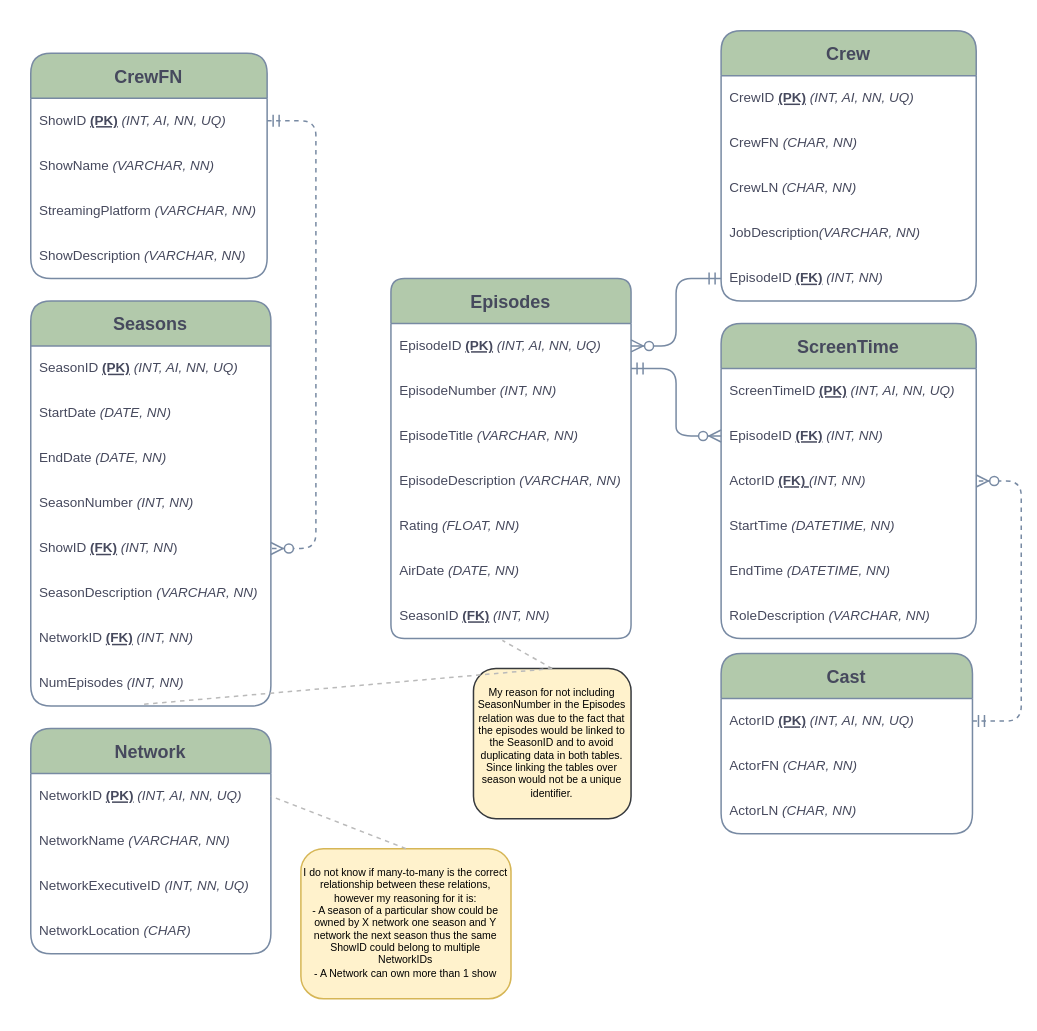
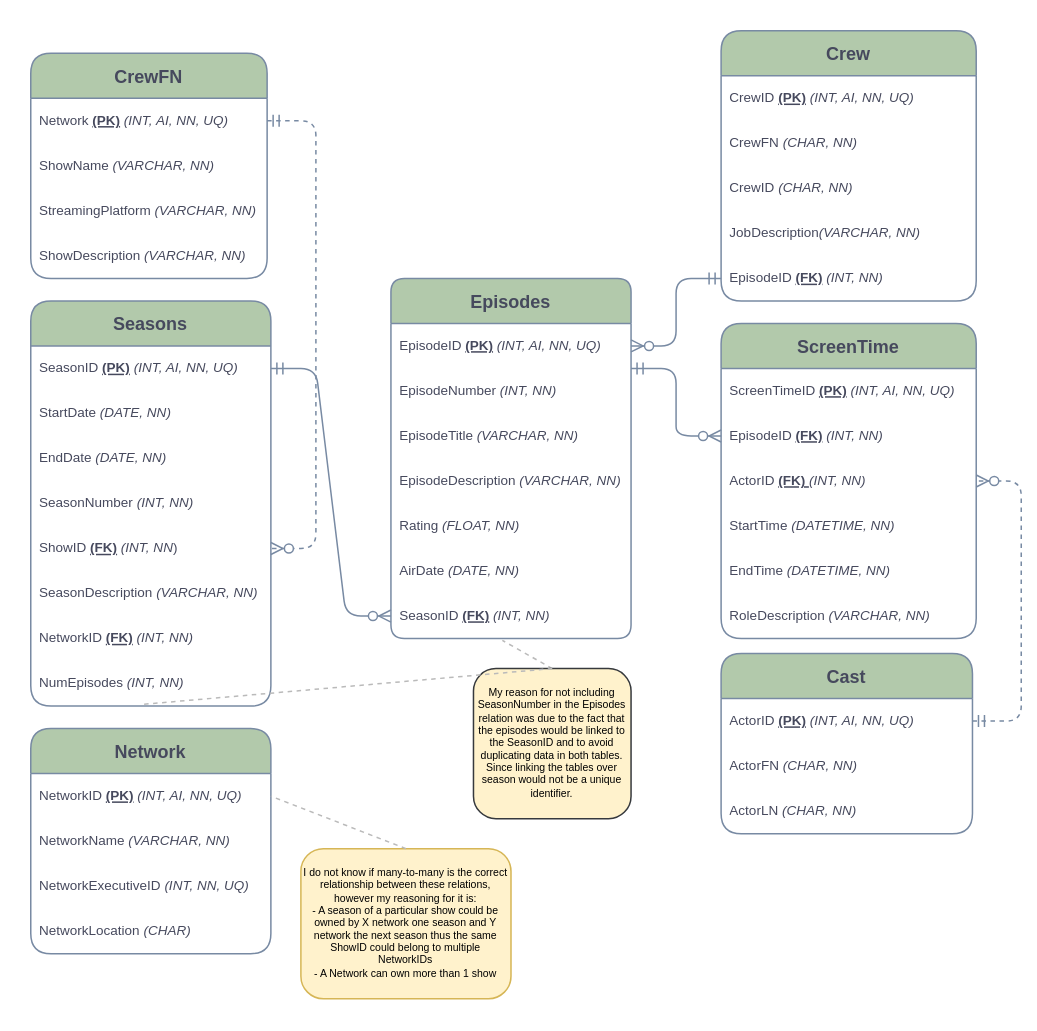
node "ShowID (PK) (INT, AI, NN, UQ)": label "ShowID (PK) (INT, AI, NN, UQ)" -> "Network (PK) (INT, AI, NN, UQ)"
node "CrewLN (CHAR, NN)": label "CrewLN (CHAR, NN)" -> "CrewID (CHAR, NN)"
edge "SeasonID (PK) (INT, AI, NN, UQ)" -- "SeasonID (FK) (INT, NN)": added
